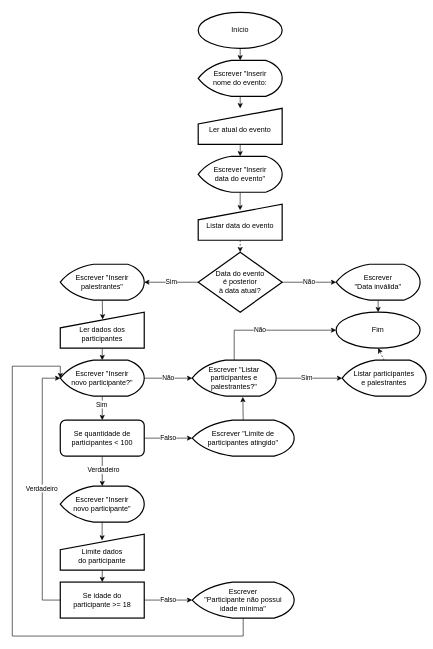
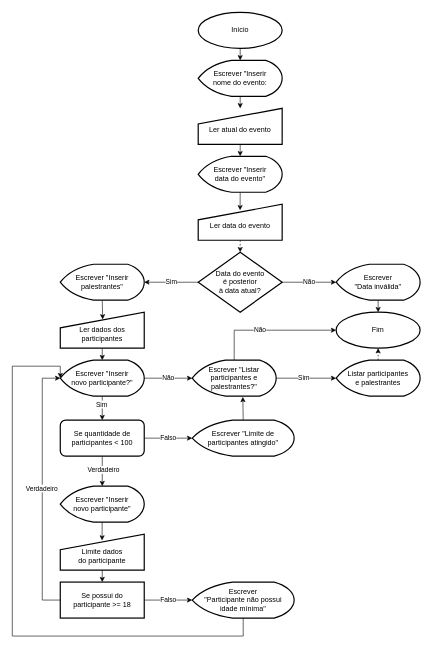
node "Listar data do evento": label "Listar data do evento" -> "Ler data do evento"
node "Listar participantes e palestrantes": moved (384, 378) -> (378, 378)
node "Se idade do participante >= 18": label "Se idade do participante >= 18" -> "Se possui do participante >= 18"
